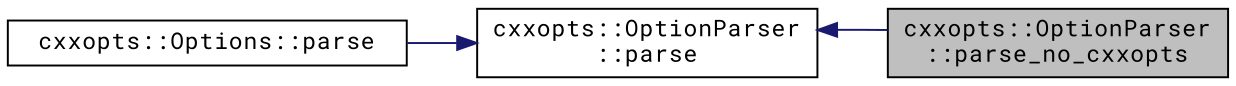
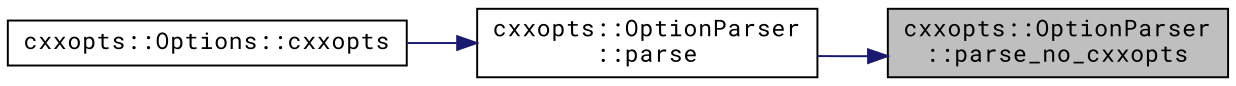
edge "cxxopts::OptionParser ::parse_no_cxxopts" -> "cxxopts::OptionParser ::parse": reversed
node "cxxopts::Options::parse": label "cxxopts::Options::parse" -> "cxxopts::Options::cxxopts"
